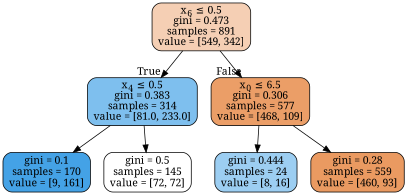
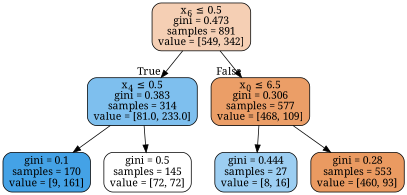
node "gini = 0.444": text "samples = 24" -> "samples = 27"
node "gini = 0.28": text "samples = 559" -> "samples = 553"
